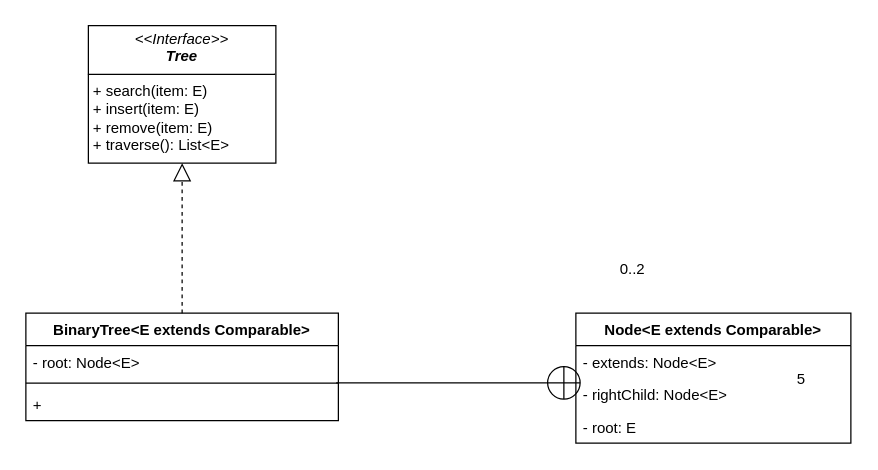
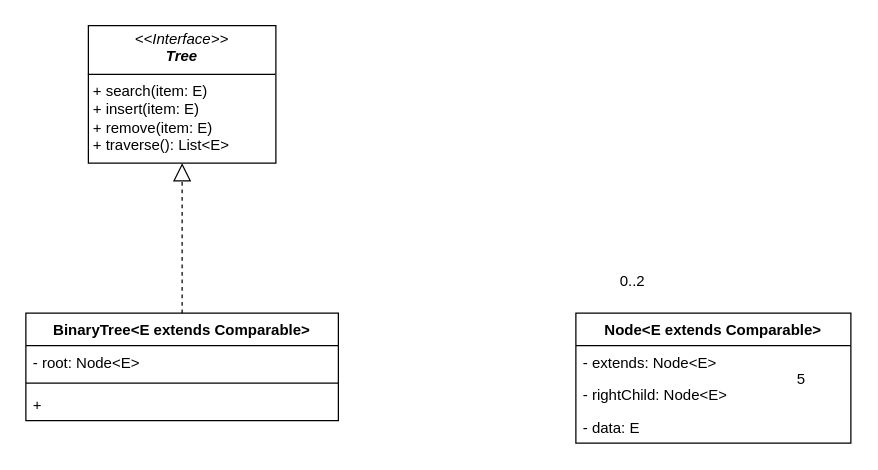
node "0..2": moved (632, 269) -> (632, 282)
edge "- root: Node<E>" -> "- extends: Node<E>": removed
node "- root: E": label "- root: E" -> "- data: E"
